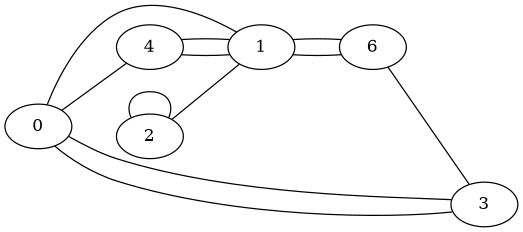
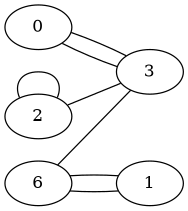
edge "1" -- "0": removed
node "4": removed
edge "1" -- "2": now "3" -- "2"
